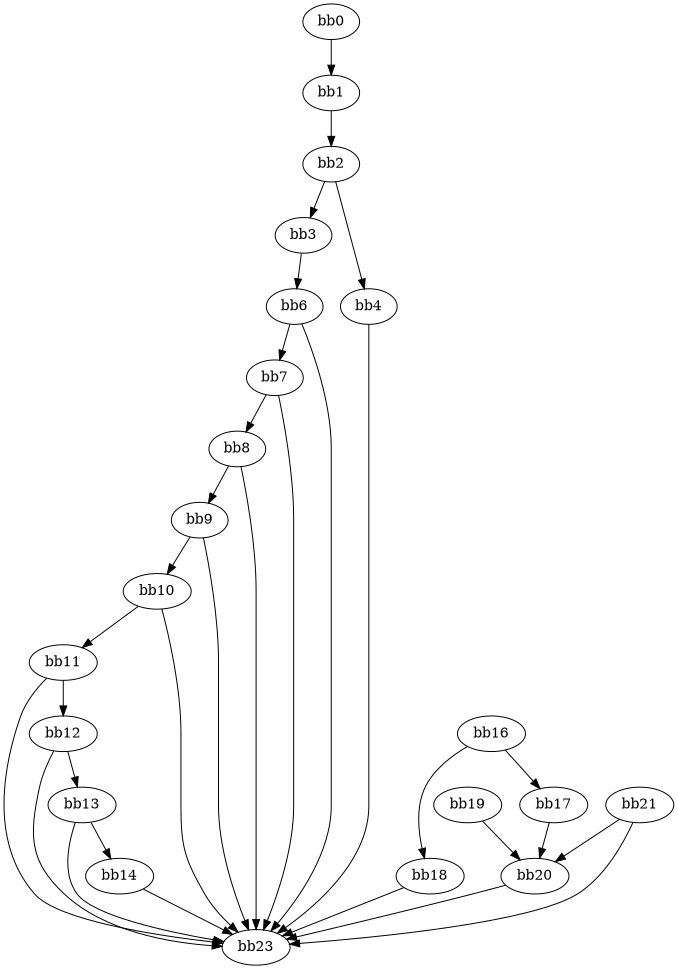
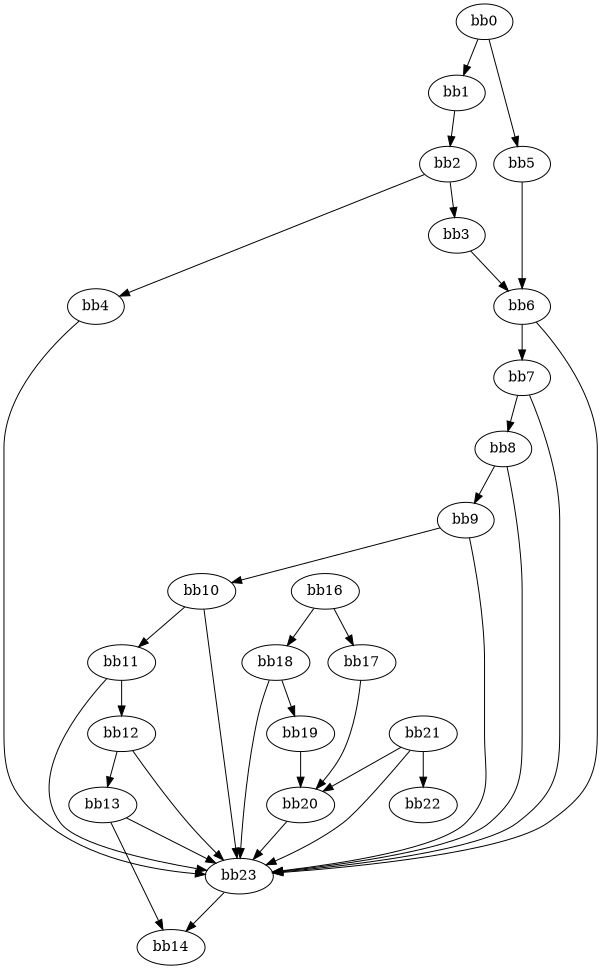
node "bb5": added
edge "bb18" -> "bb19": added
node "bb22": added
edge "bb14" -> "bb23": reversed
